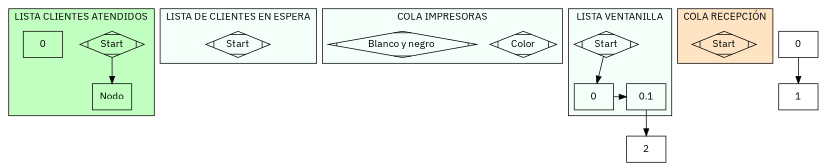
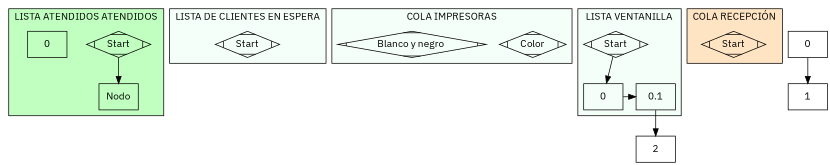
cluster "LISTA CLIENTES ATENDIDOS": label "LISTA CLIENTES ATENDIDOS" -> "LISTA ATENDIDOS ATENDIDOS"
